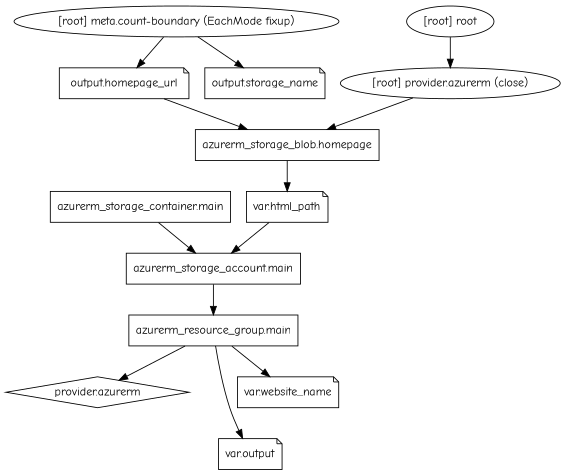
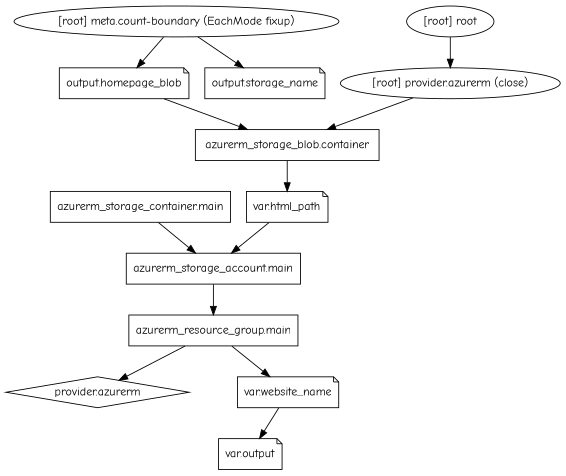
node "output.homepage_url": label "output.homepage_url" -> "output.homepage_blob"
node "azurerm_storage_blob.homepage": label "azurerm_storage_blob.homepage" -> "azurerm_storage_blob.container"
edge "azurerm_resource_group.main" -> "var.output": now "var.website_name" -> "var.output"
